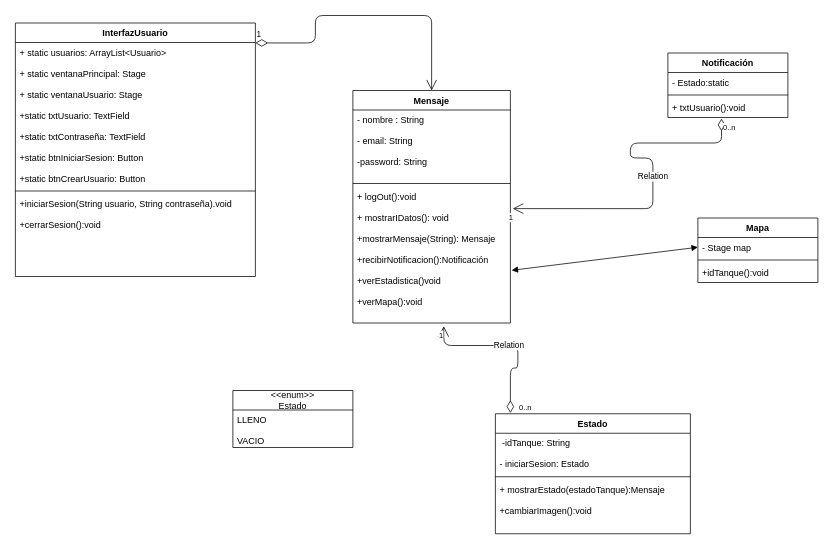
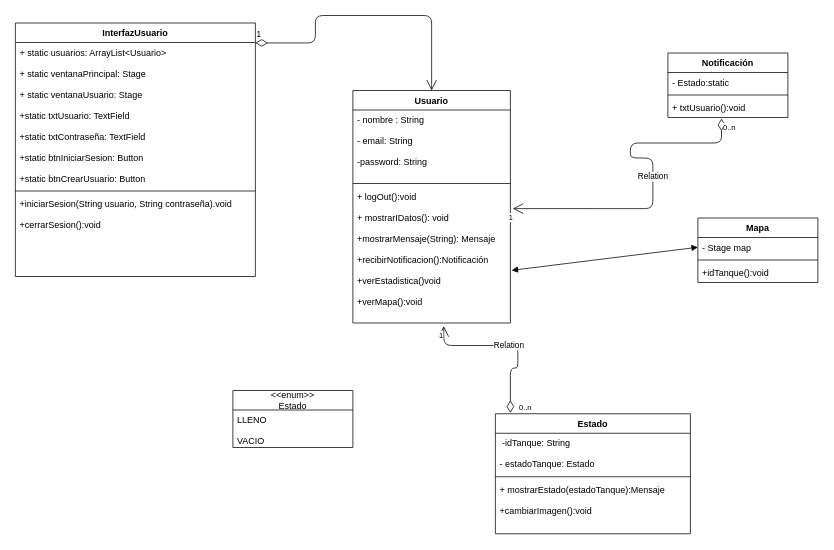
node "Mensaje": label "Mensaje" -> "Usuario"
node "-idTanque: String - iniciarSesion: Estado": label "-idTanque: String - iniciarSesion: Estado" -> "-idTanque: String - estadoTanque: Estado"
